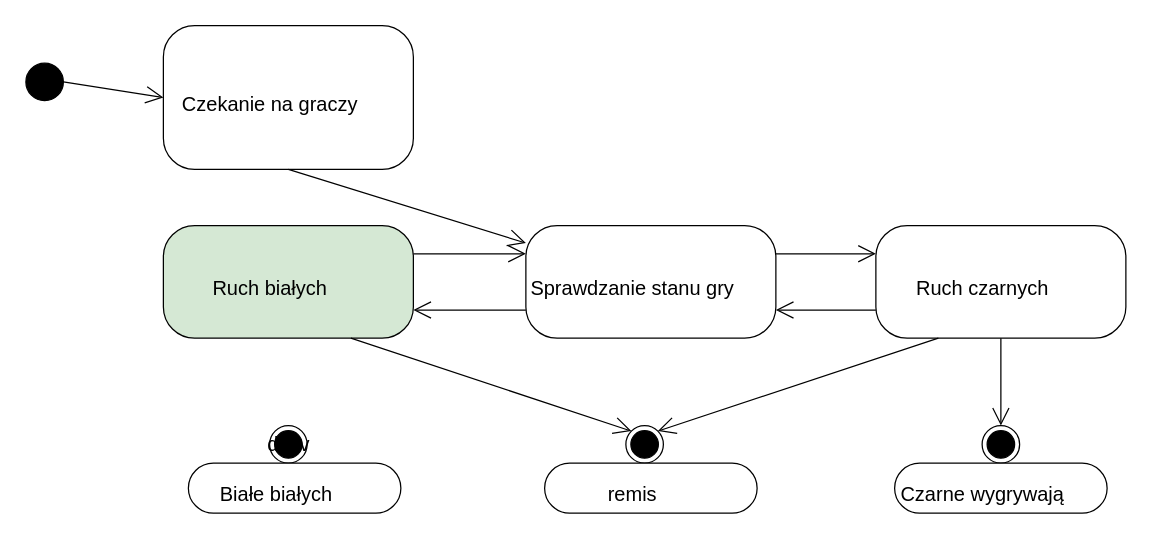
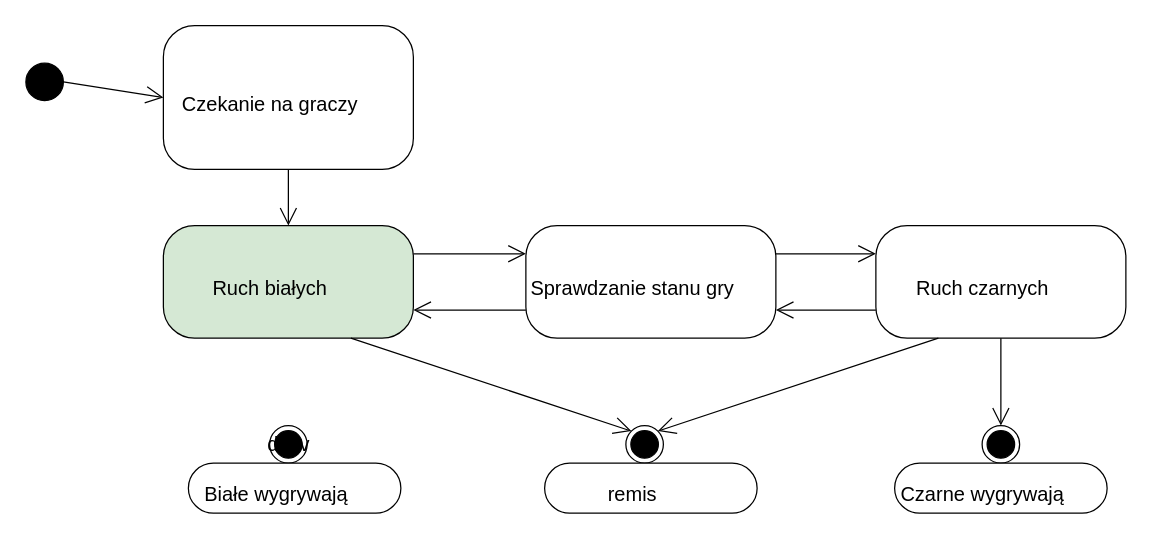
edge "Czekanie na graczy" -> "Sprawdzanie stanu gry": now "Czekanie na graczy" -> "Ruch białych"
node "Białe białych": label "Białe białych" -> "Białe wygrywają"
